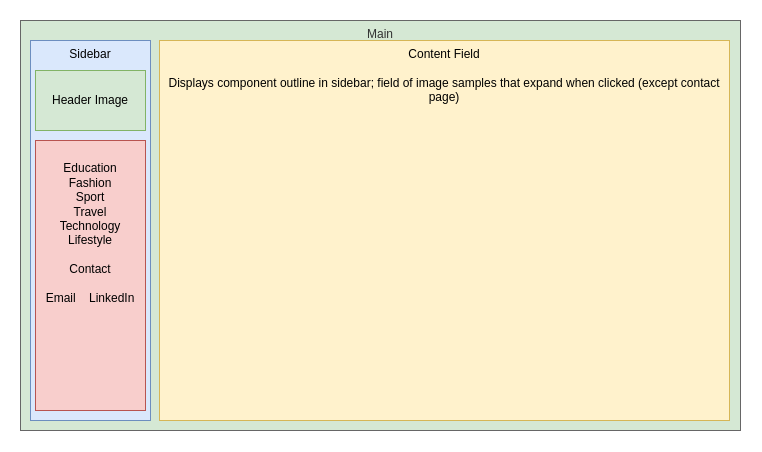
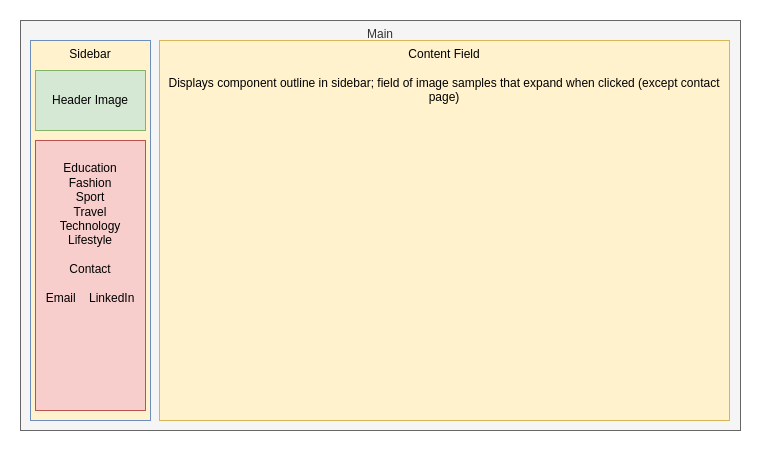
node "Main": fillcolor #d5e8d4 -> #f5f5f5
node "Sidebar": fillcolor #dae8fc -> #fff2cc
